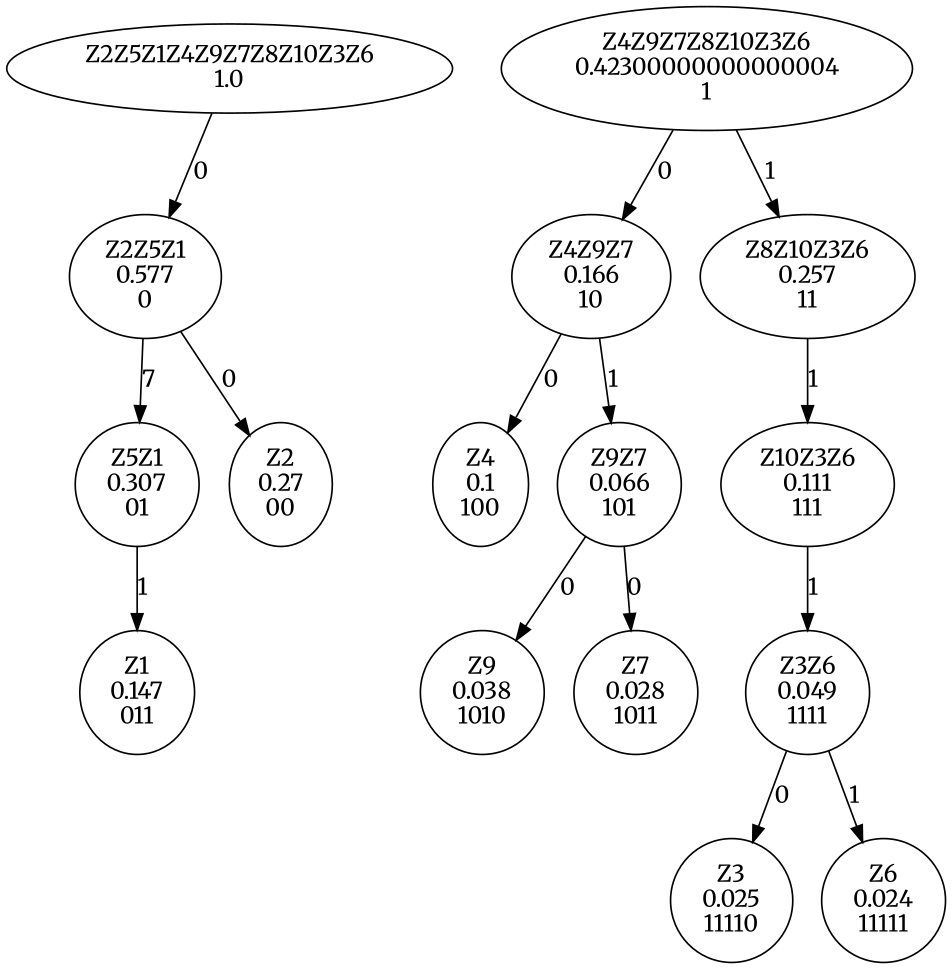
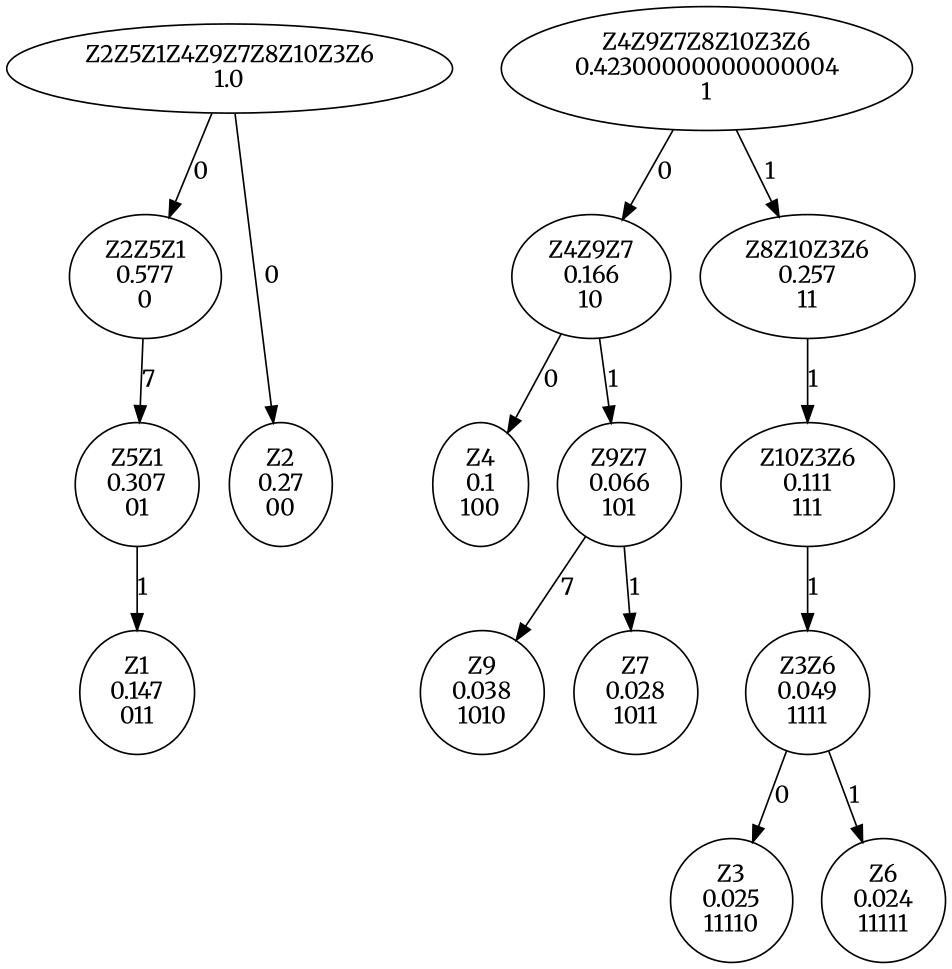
edge "Z2Z5Z1 0.577 0" -> "Z2 0.27 00": now "Z2Z5Z1Z4Z9Z7Z8Z10Z3Z6 1.0" -> "Z2 0.27 00"
edge "Z9Z7 0.066 101" -> "Z9 0.038 1010": label "0" -> "7"
edge "Z9Z7 0.066 101" -> "Z7 0.028 1011": label "0" -> "1"
